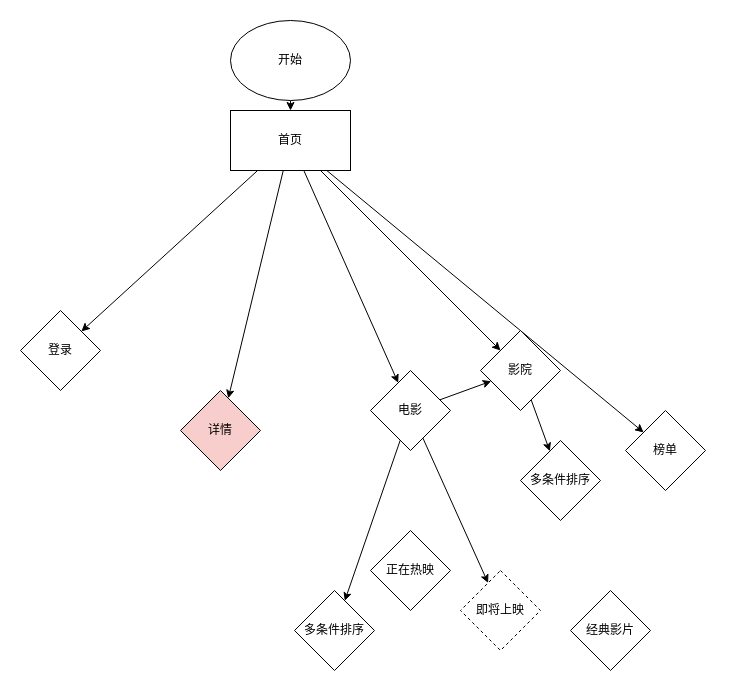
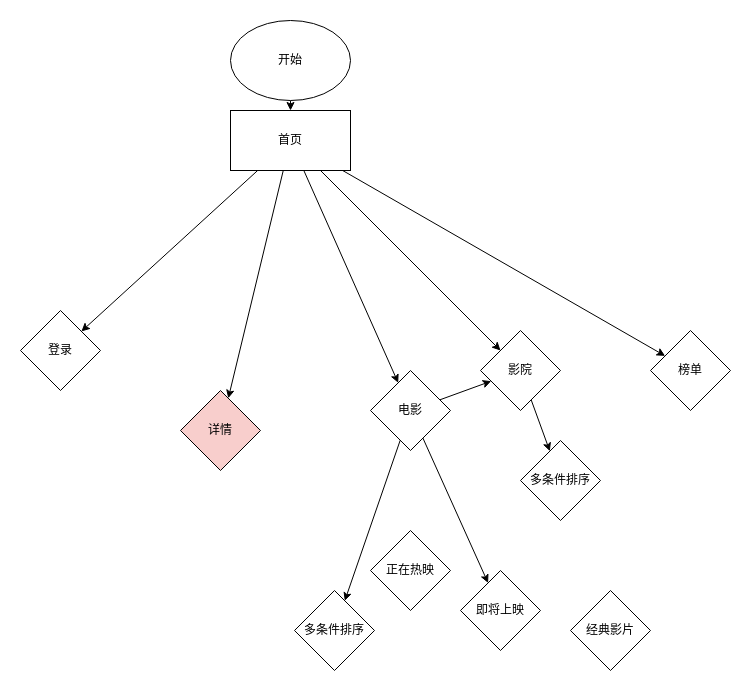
node "榜单": moved (666, 451) -> (691, 371)
node "即将上映": style dashed -> solid
